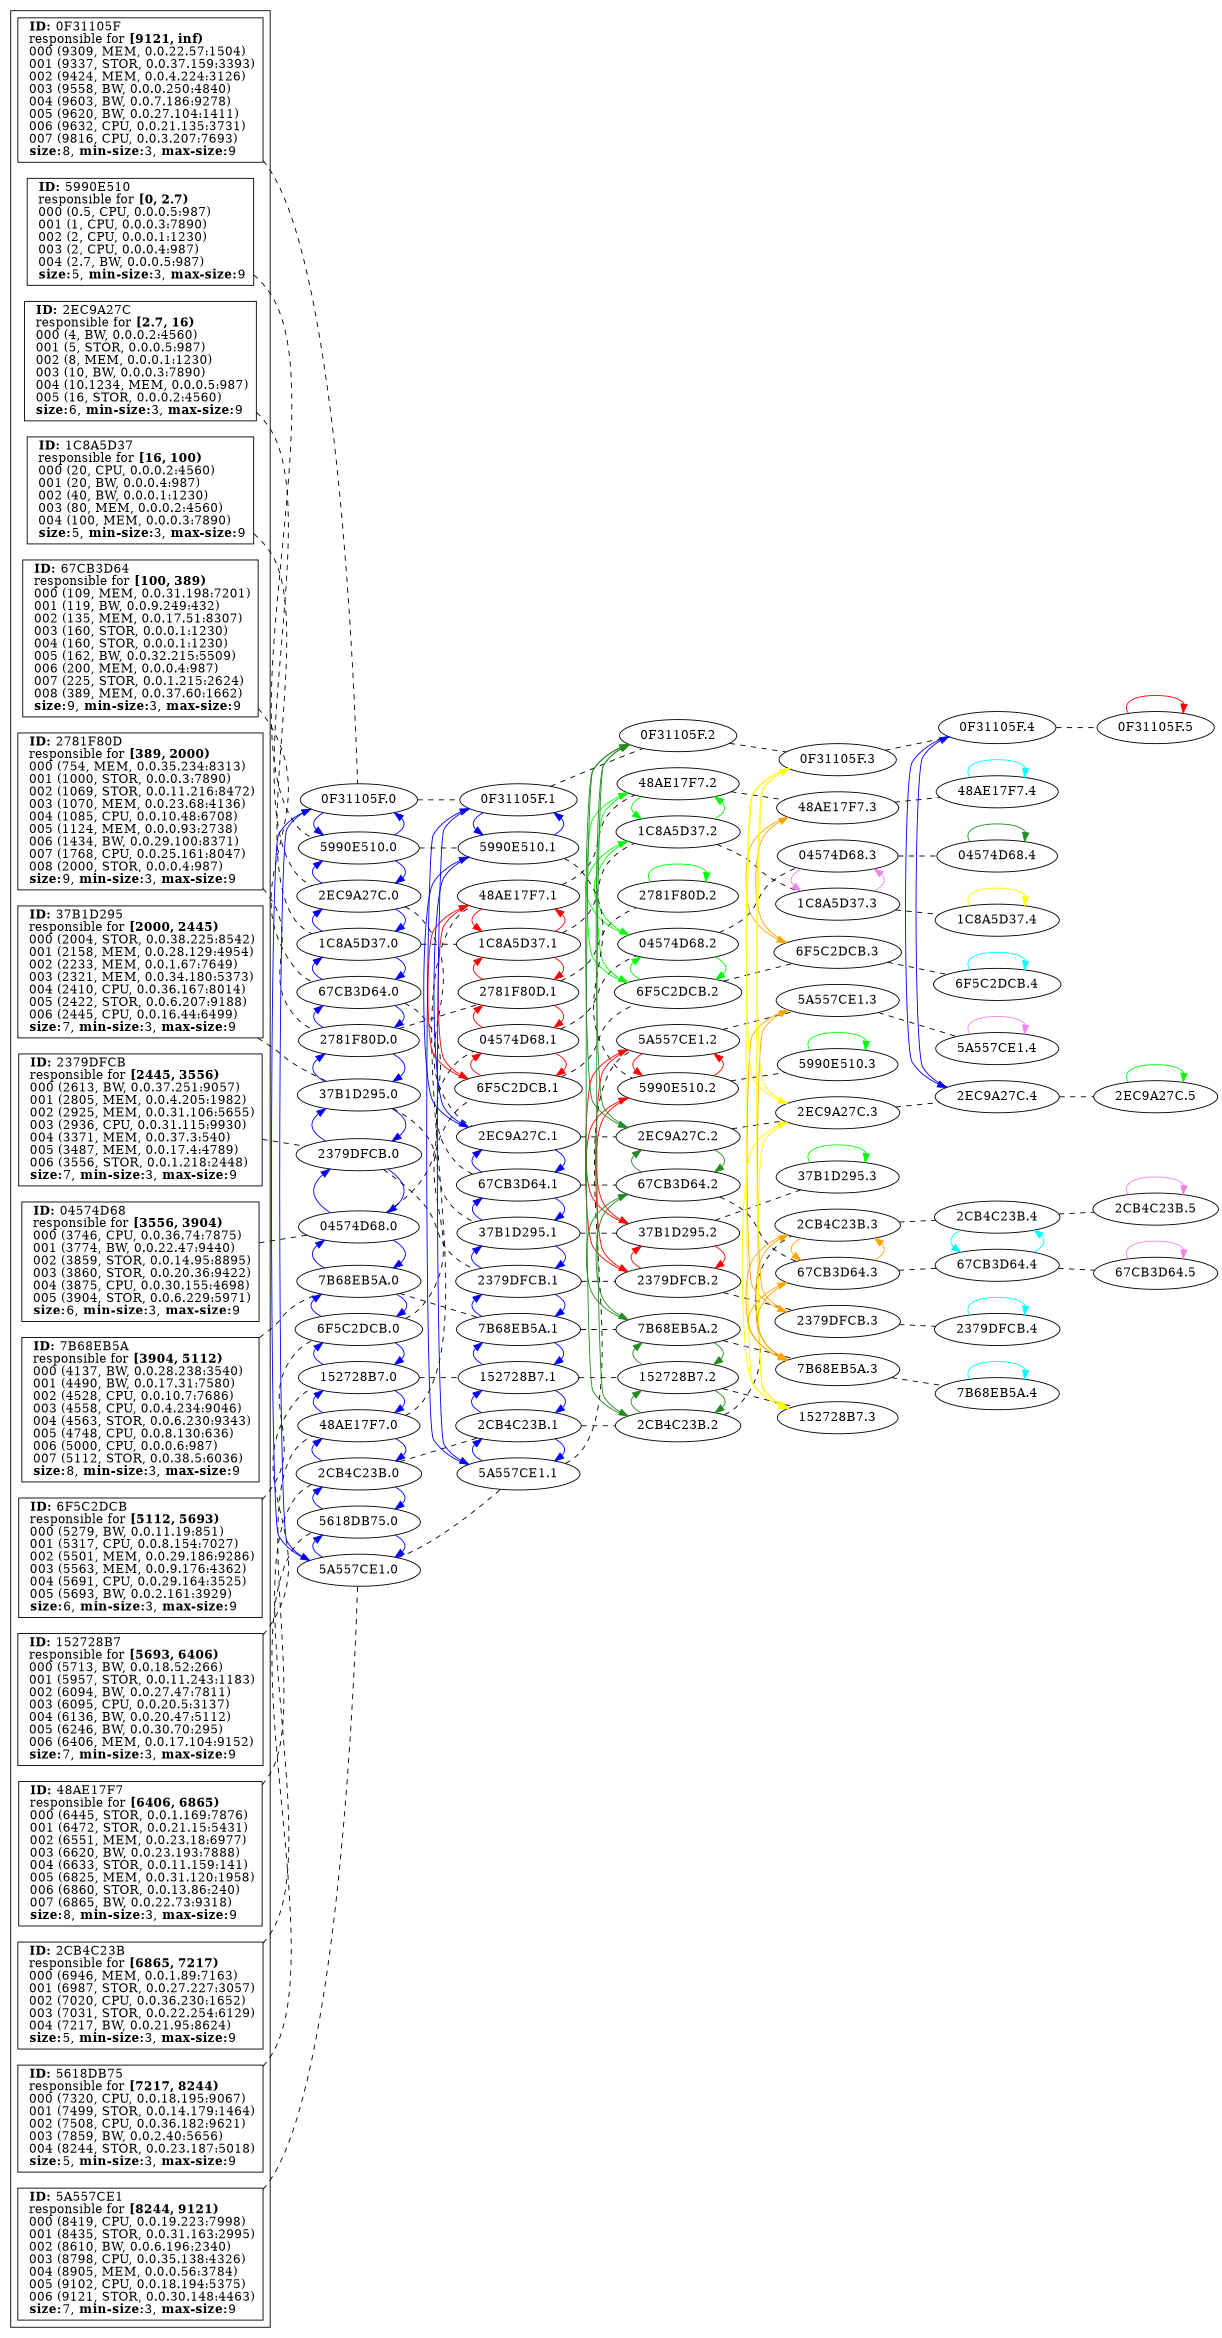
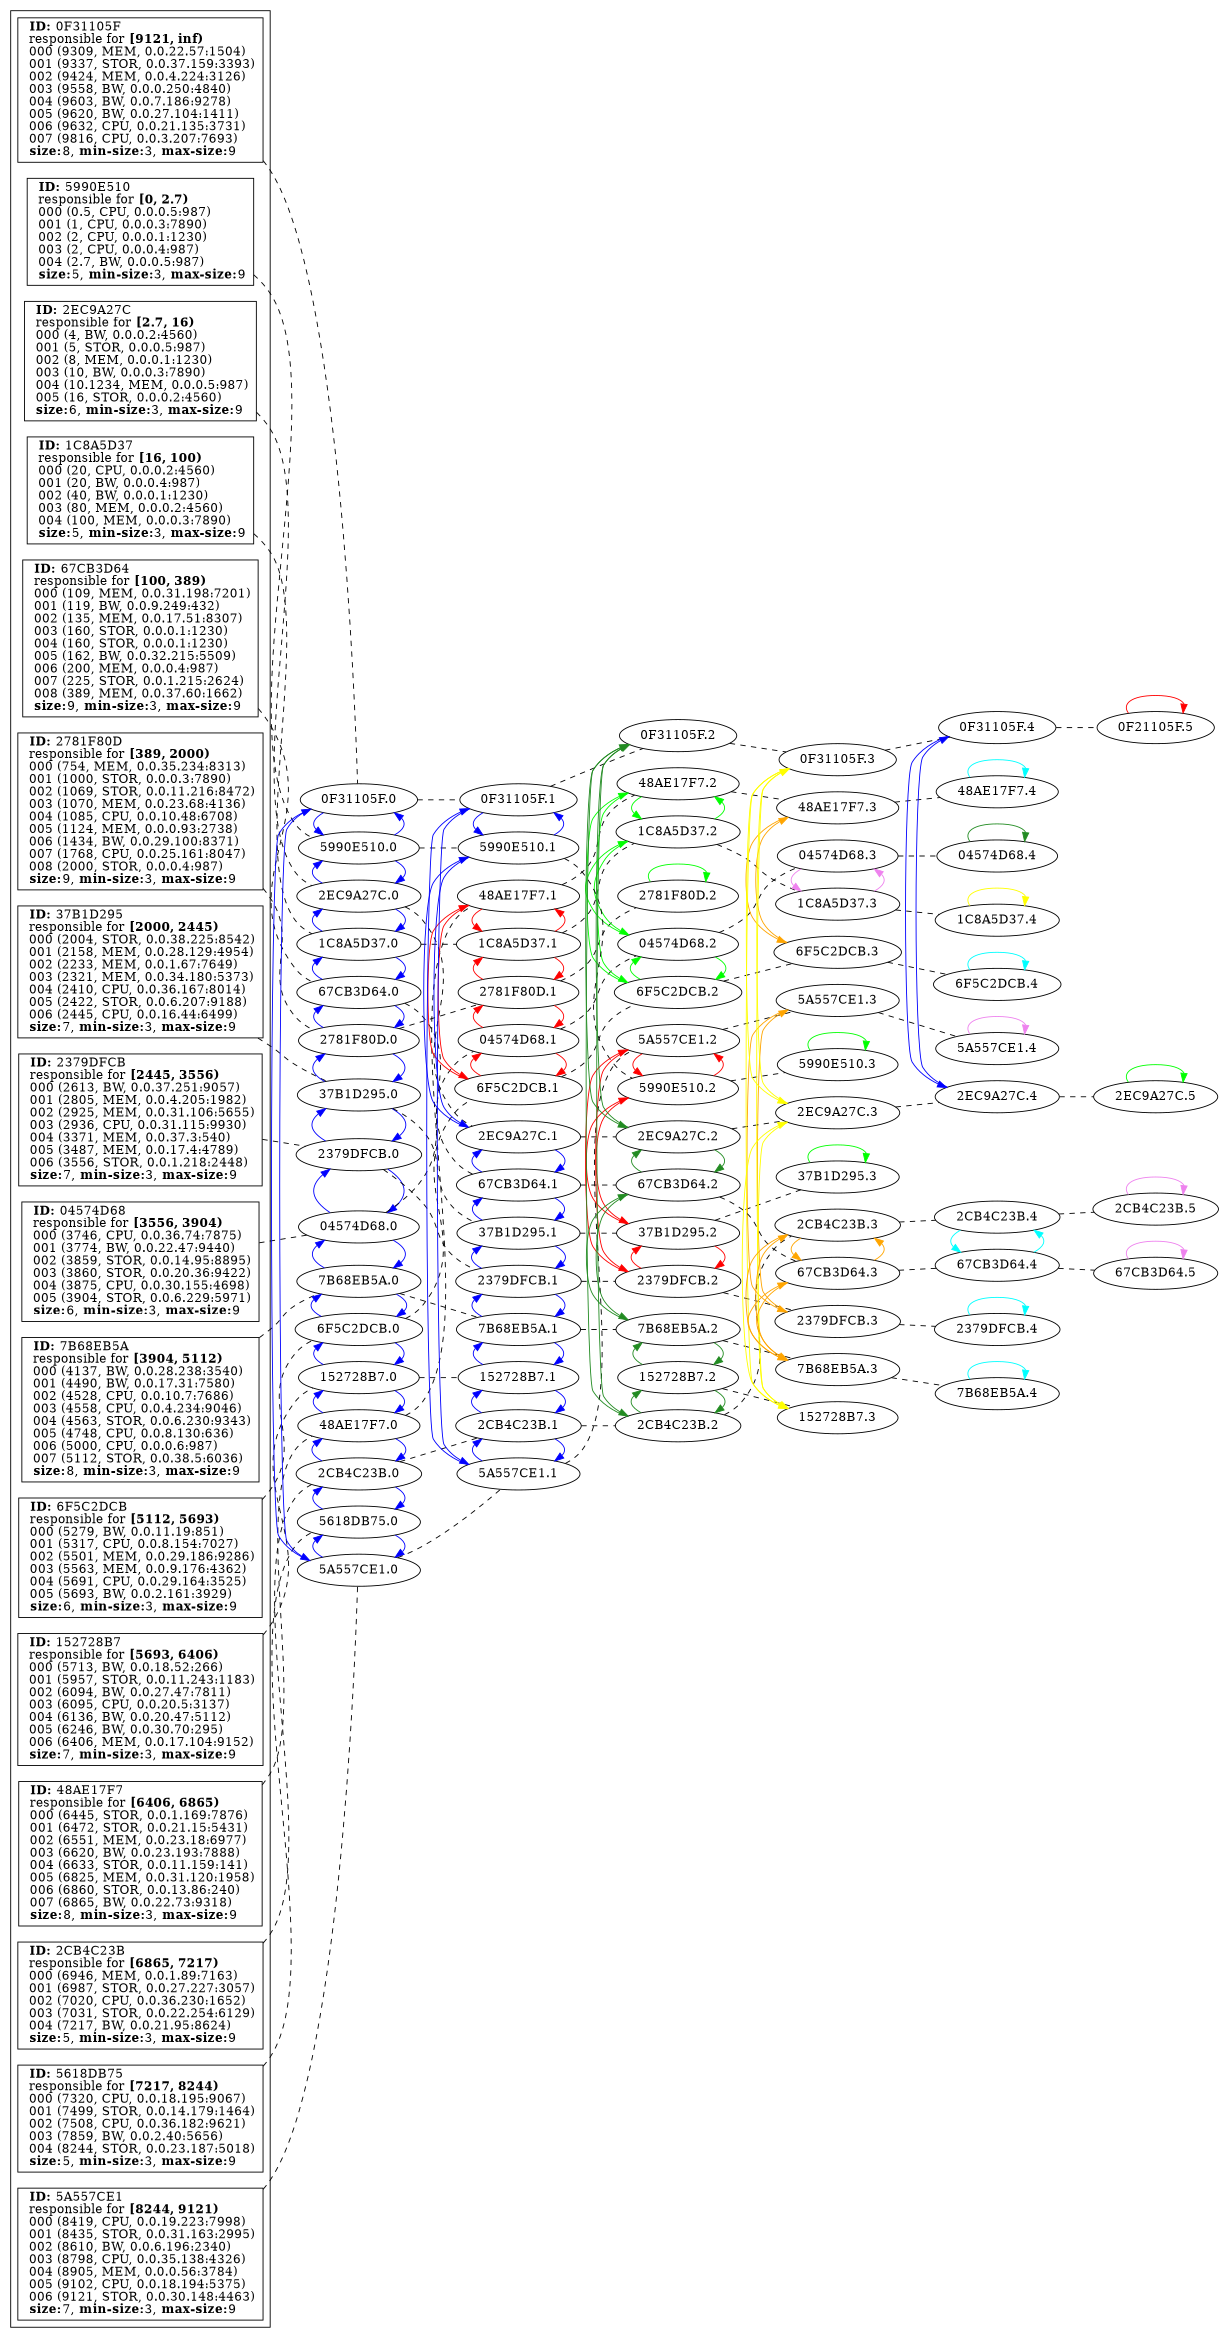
node "0F31105F.5": label "0F31105F.5" -> "0F21105F.5"
edge "152728B7.1" -- "152728B7.2": removed
